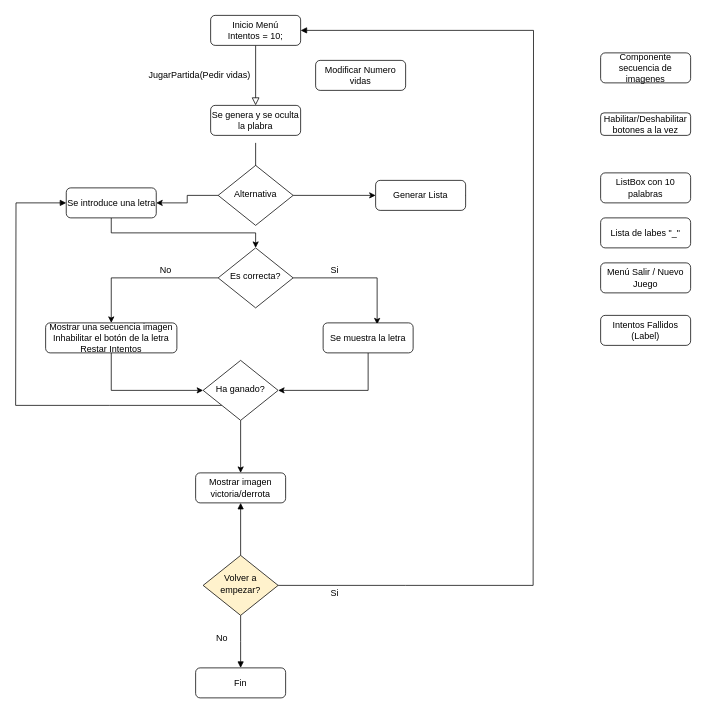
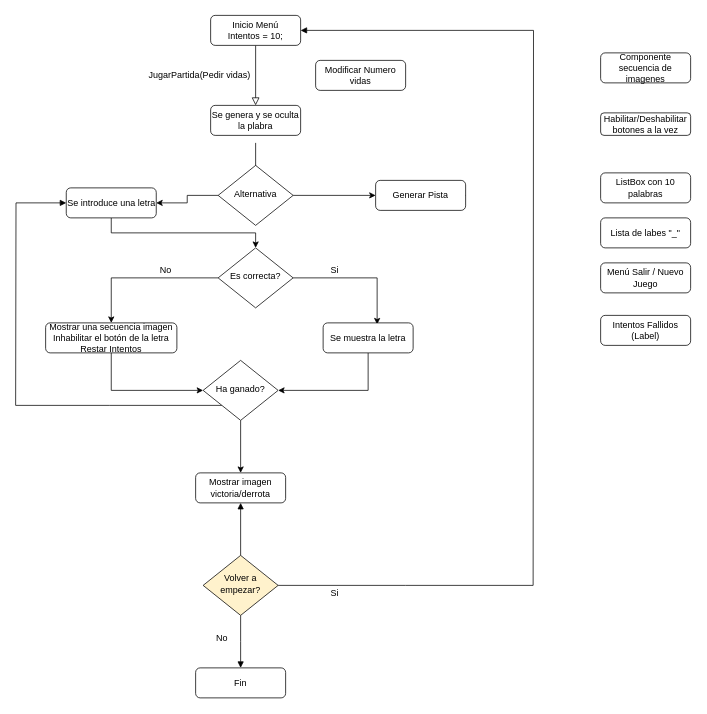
node "Generar Lista": label "Generar Lista" -> "Generar Pista"
